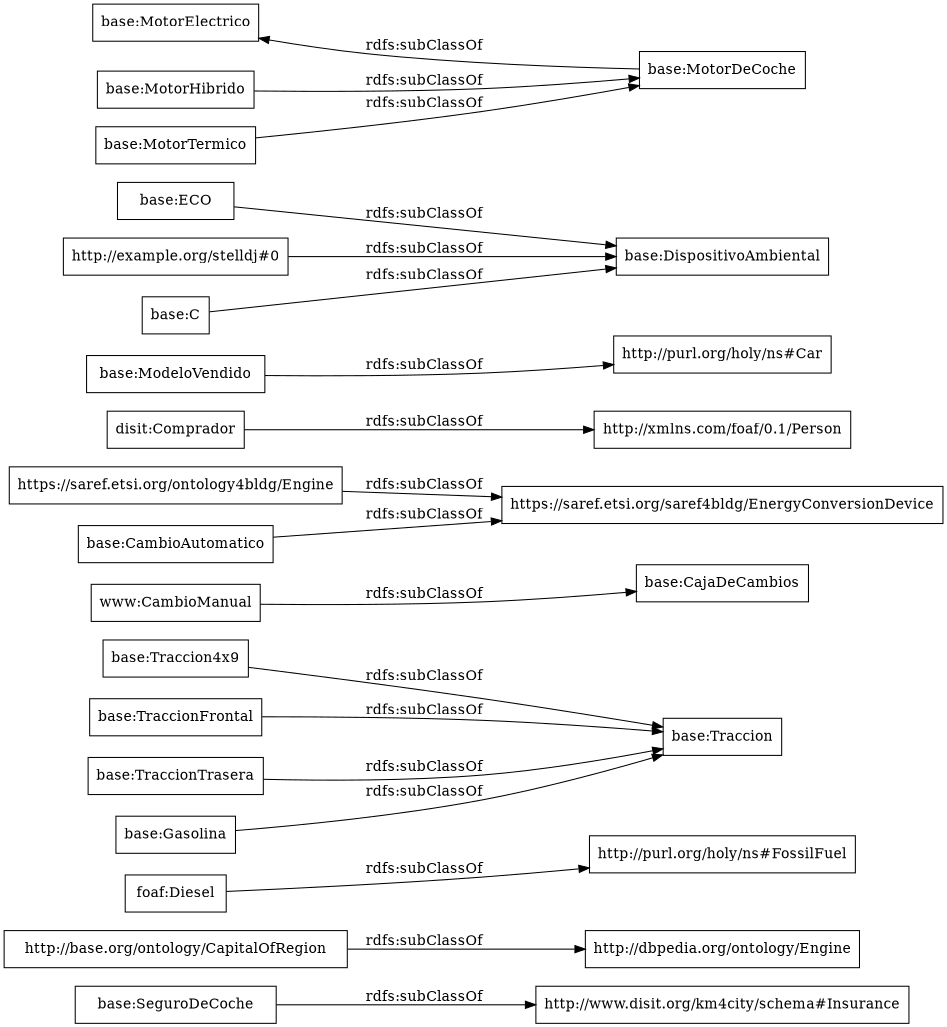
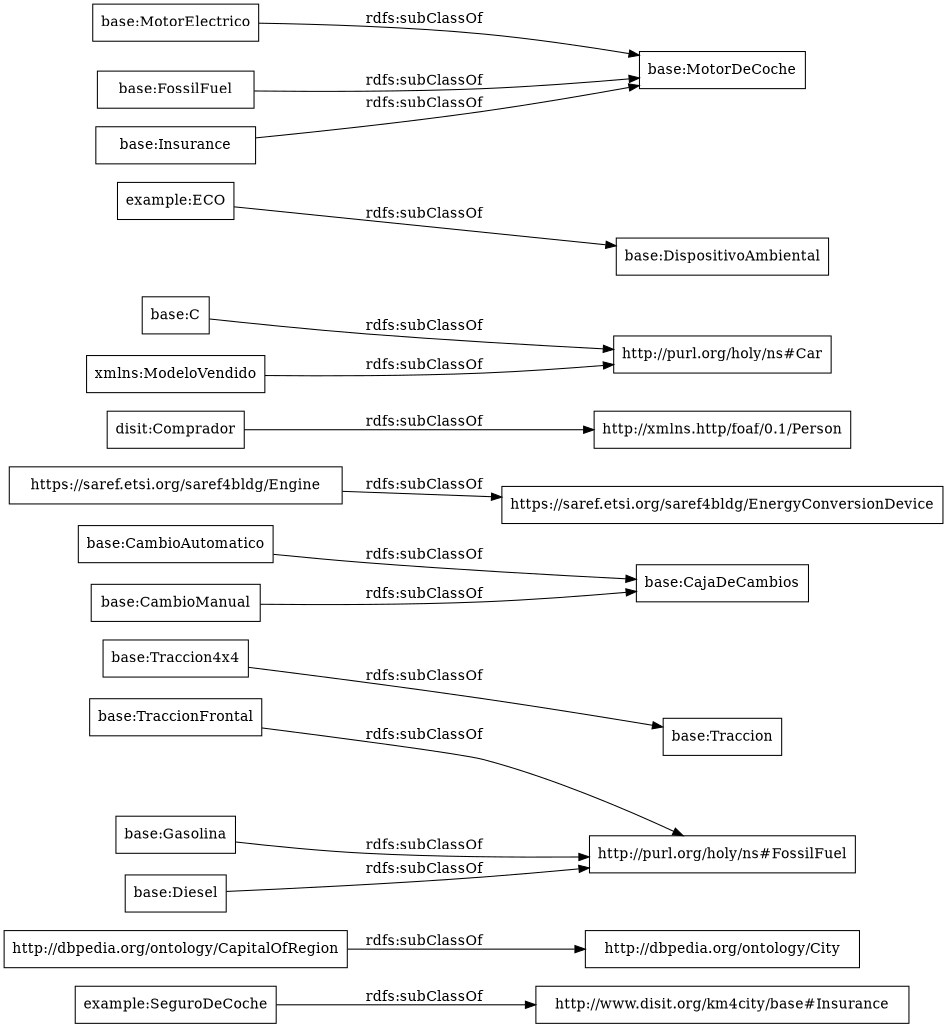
edge "base:MotorDeCoche" -> "base:MotorElectrico": reversed
node "base:MotorHibrido": label "base:MotorHibrido" -> "base:FossilFuel"
node "base:MotorTermico": label "base:MotorTermico" -> "base:Insurance"
node "base:ECO": label "base:ECO" -> "example:ECO"
node "http://example.org/stelldj#0": removed
edge "base:C" -> "base:DispositivoAmbiental": now "base:C" -> "http://purl.org/holy/ns#Car"
node "base:ModeloVendido": label "base:ModeloVendido" -> "xmlns:ModeloVendido"
node "http://xmlns.com/foaf/0.1/Person": label "http://xmlns.com/foaf/0.1/Person" -> "http://xmlns.http/foaf/0.1/Person"
node "https://saref.etsi.org/ontology4bldg/Engine": label "https://saref.etsi.org/ontology4bldg/Engine" -> "https://saref.etsi.org/saref4bldg/Engine"
edge "base:CambioAutomatico" -> "https://saref.etsi.org/saref4bldg/EnergyConversionDevice": now "base:CambioAutomatico" -> "base:CajaDeCambios"
node "www:CambioManual": label "www:CambioManual" -> "base:CambioManual"
node "base:Traccion4x9": label "base:Traccion4x9" -> "base:Traccion4x4"
edge "base:TraccionFrontal" -> "base:Traccion": now "base:TraccionFrontal" -> "http://purl.org/holy/ns#FossilFuel"
node "base:TraccionTrasera": removed
edge "base:Gasolina" -> "base:Traccion": now "base:Gasolina" -> "http://purl.org/holy/ns#FossilFuel"
node "foaf:Diesel": label "foaf:Diesel" -> "base:Diesel"
node "http://base.org/ontology/CapitalOfRegion": label "http://base.org/ontology/CapitalOfRegion" -> "http://dbpedia.org/ontology/CapitalOfRegion"
node "http://dbpedia.org/ontology/Engine": label "http://dbpedia.org/ontology/Engine" -> "http://dbpedia.org/ontology/City"
node "base:SeguroDeCoche": label "base:SeguroDeCoche" -> "example:SeguroDeCoche"
node "http://www.disit.org/km4city/schema#Insurance": label "http://www.disit.org/km4city/schema#Insurance" -> "http://www.disit.org/km4city/base#Insurance"
